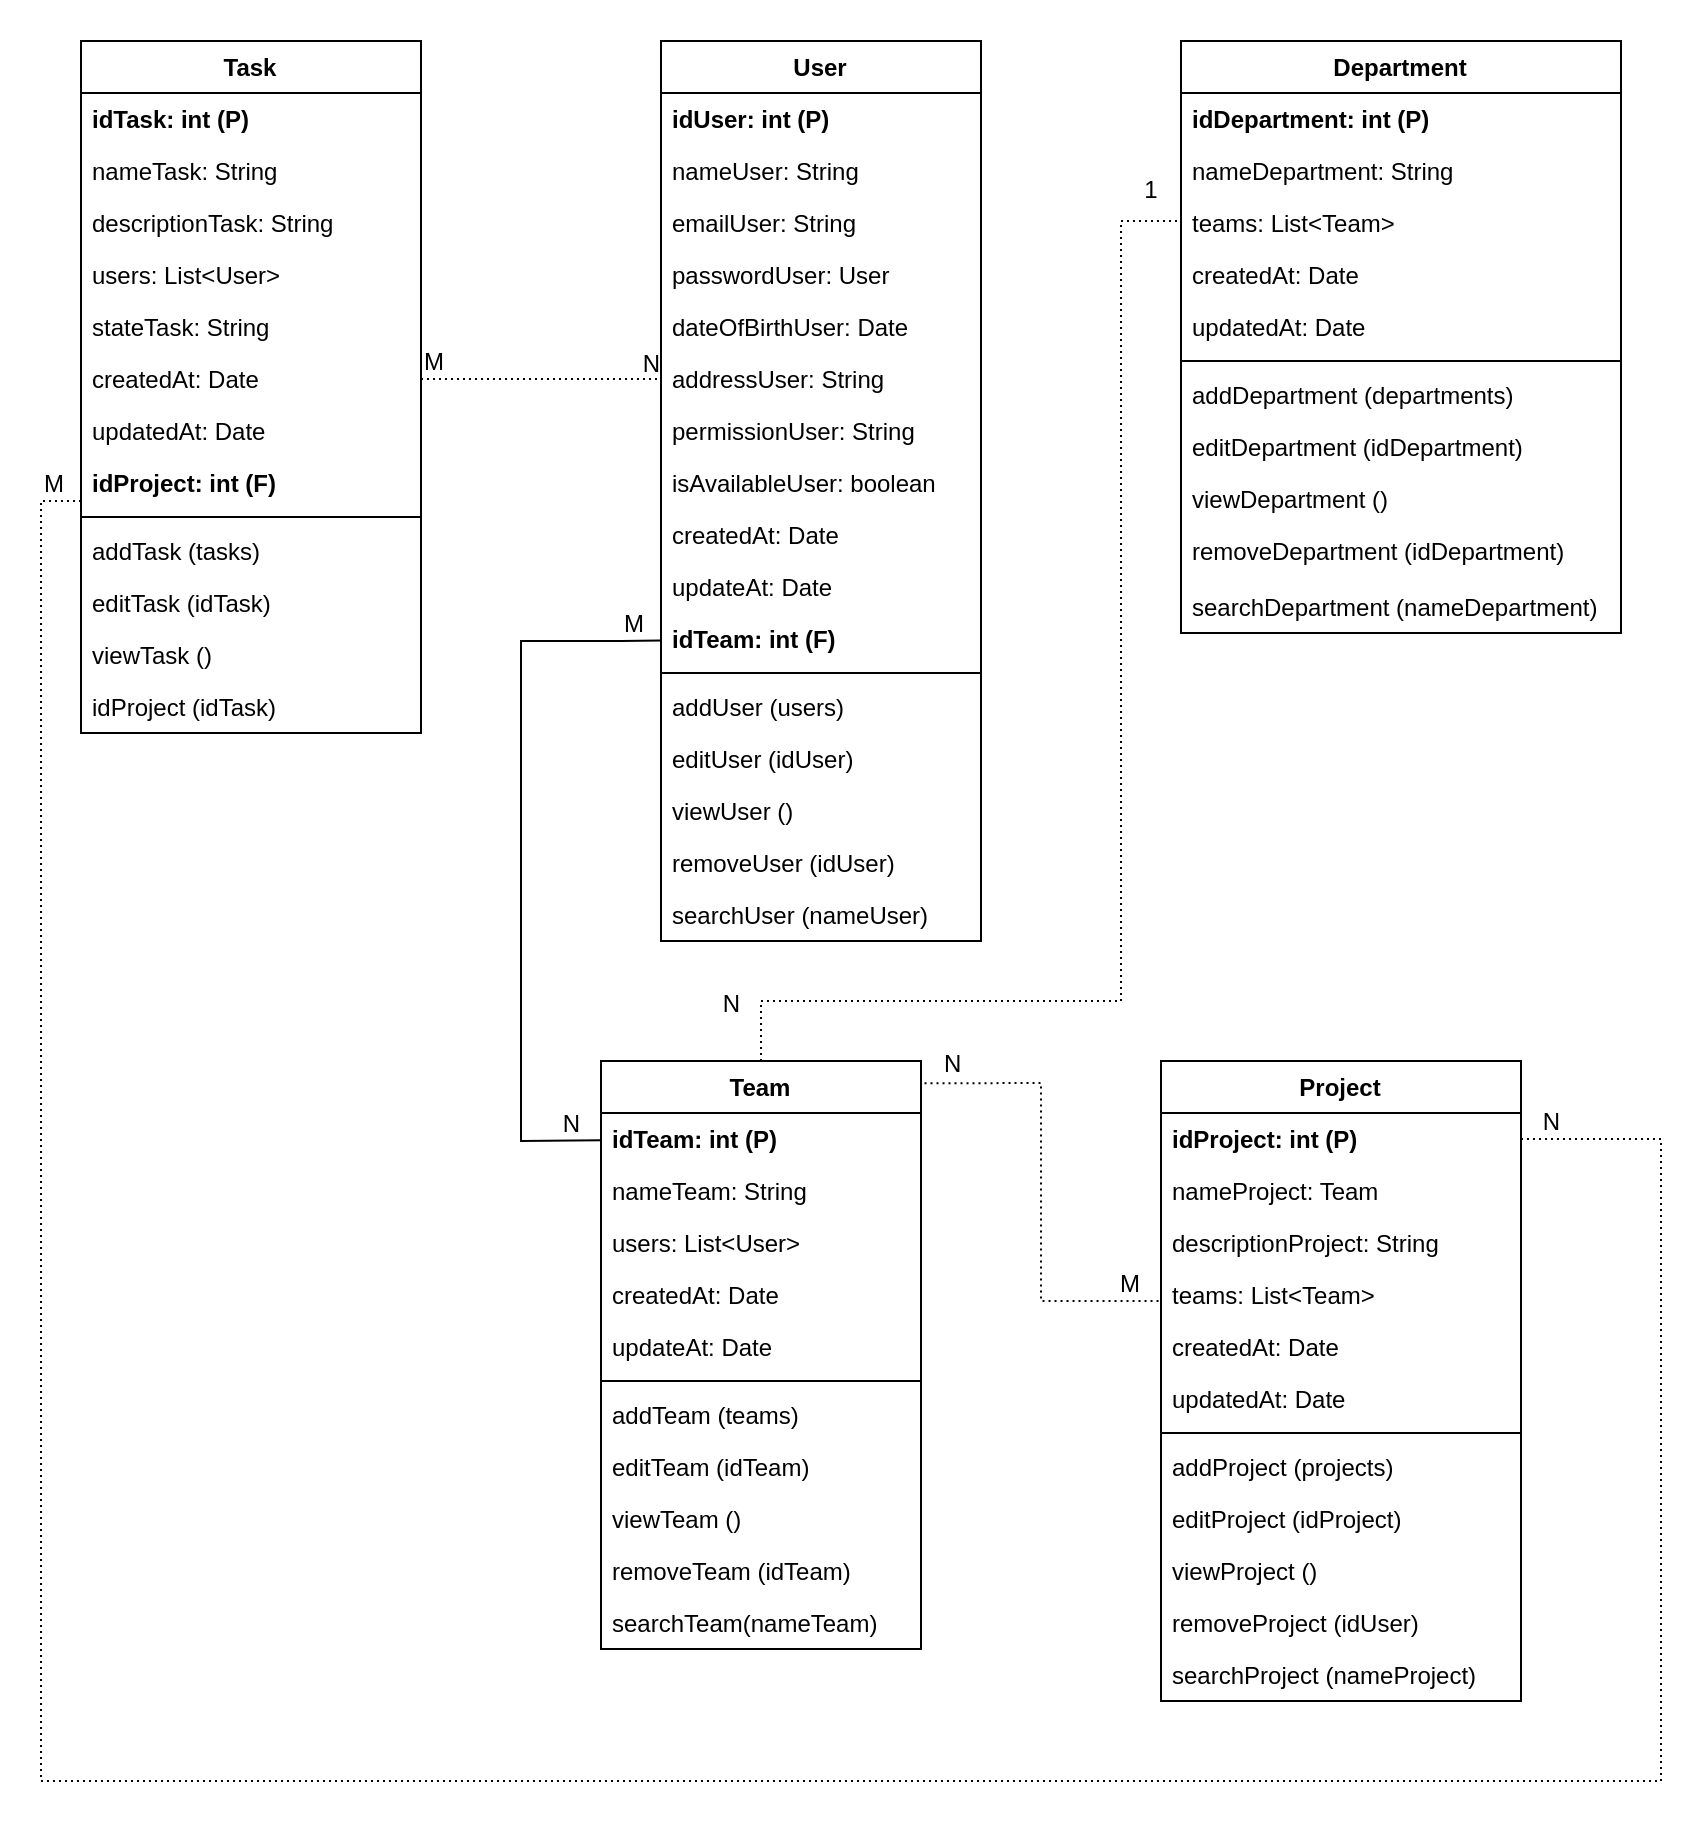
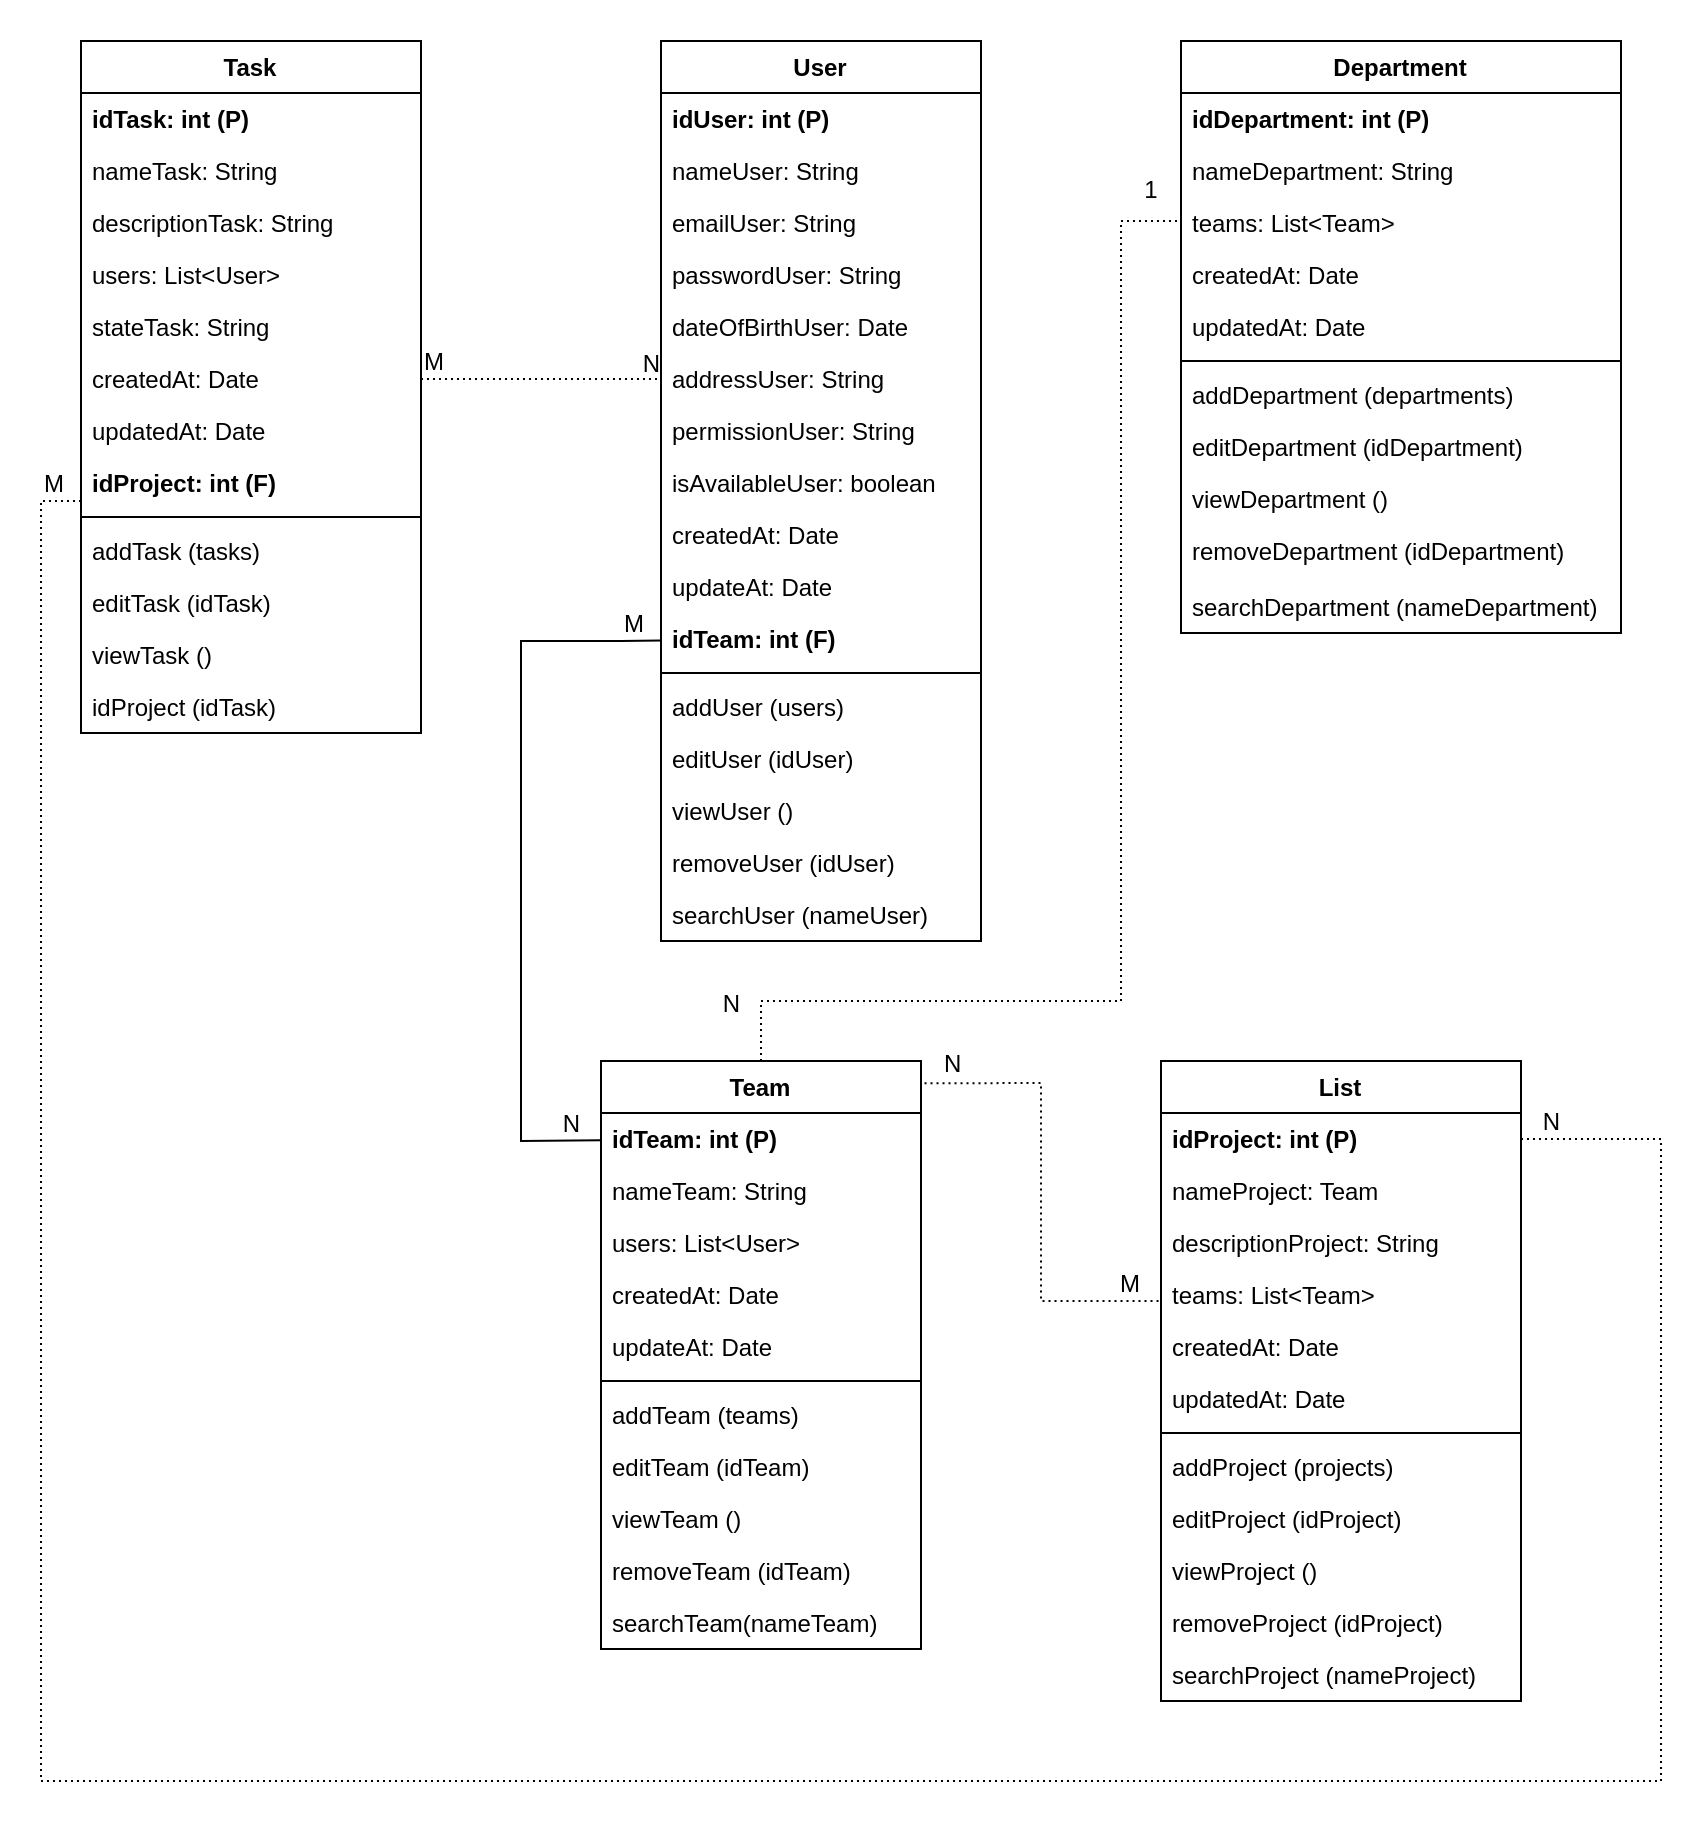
node "passwordUser: User": label "passwordUser: User" -> "passwordUser: String"
node "Project": label "Project" -> "List"
node "removeProject (idUser)": label "removeProject (idUser)" -> "removeProject (idProject)"
